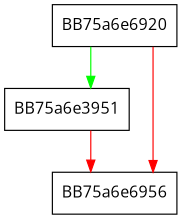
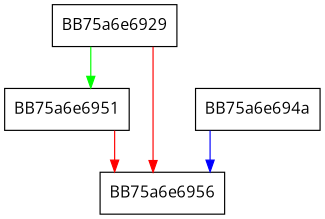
node "BB75a6e6920": label "BB75a6e6920" -> "BB75a6e6929"
node "BB75a6e3951": label "BB75a6e3951" -> "BB75a6e6951"
node "BB75a6e694a": added
